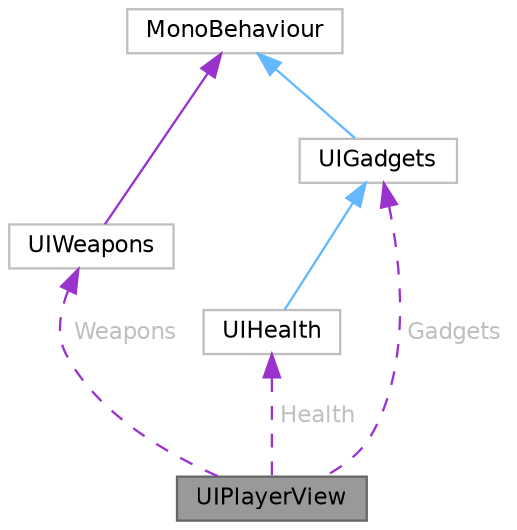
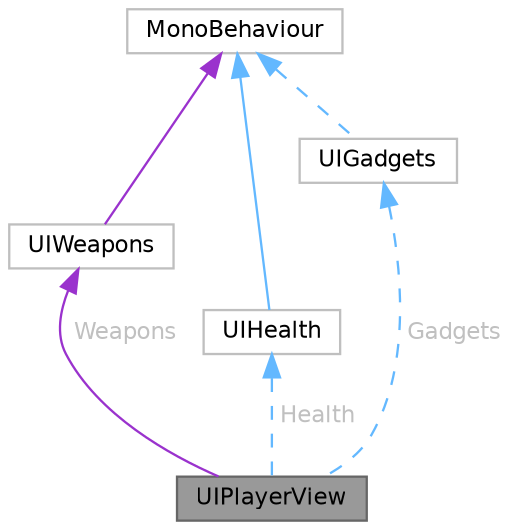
edge "UIGadgets" -> "MonoBehaviour": style solid -> dashed
edge "UIHealth" -> "UIGadgets": now "UIHealth" -> "MonoBehaviour"
edge "UIPlayerView" -> "UIGadgets": color darkorchid3 -> steelblue1
edge "UIPlayerView" -> "UIWeapons": style dashed -> solid
edge "UIPlayerView" -> "UIHealth": color darkorchid3 -> steelblue1
